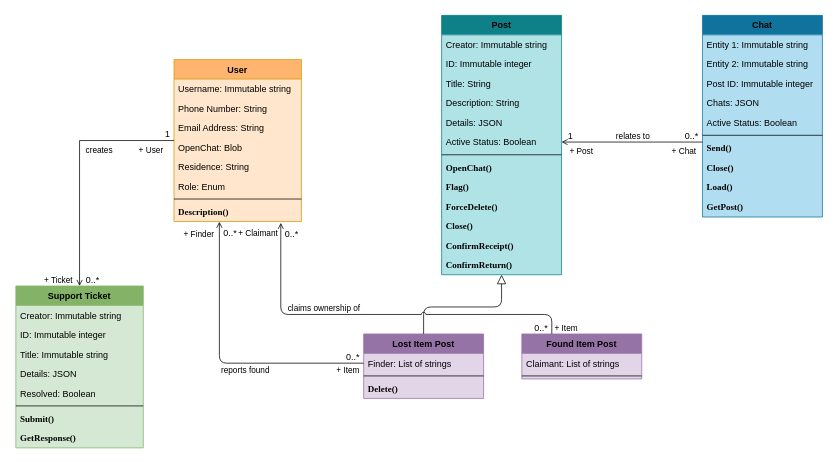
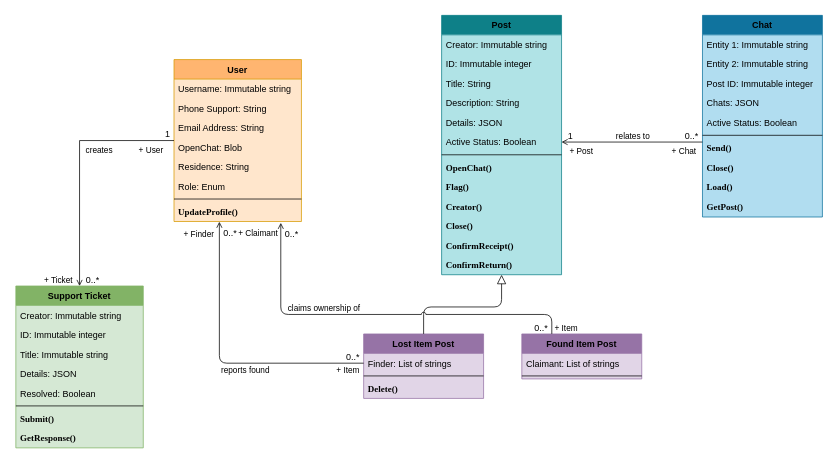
node "Phone Number: String": label "Phone Number: String" -> "Phone Support: String"
node "ForceDelete()": label "ForceDelete()" -> "Creator()"
node "Description()": label "Description()" -> "UpdateProfile()"
